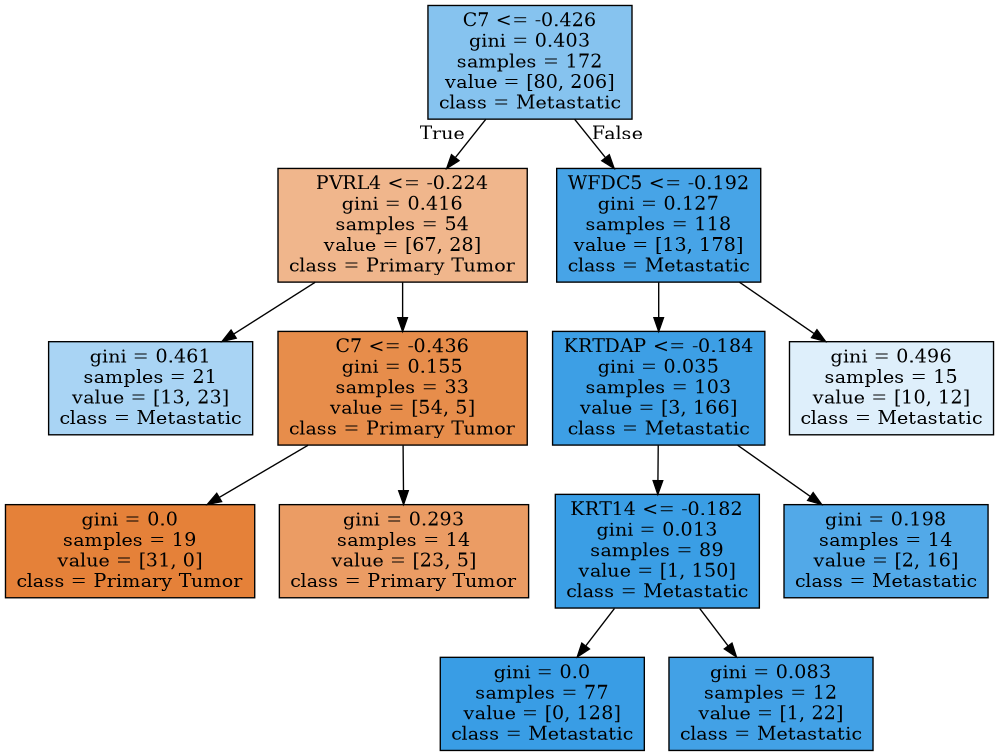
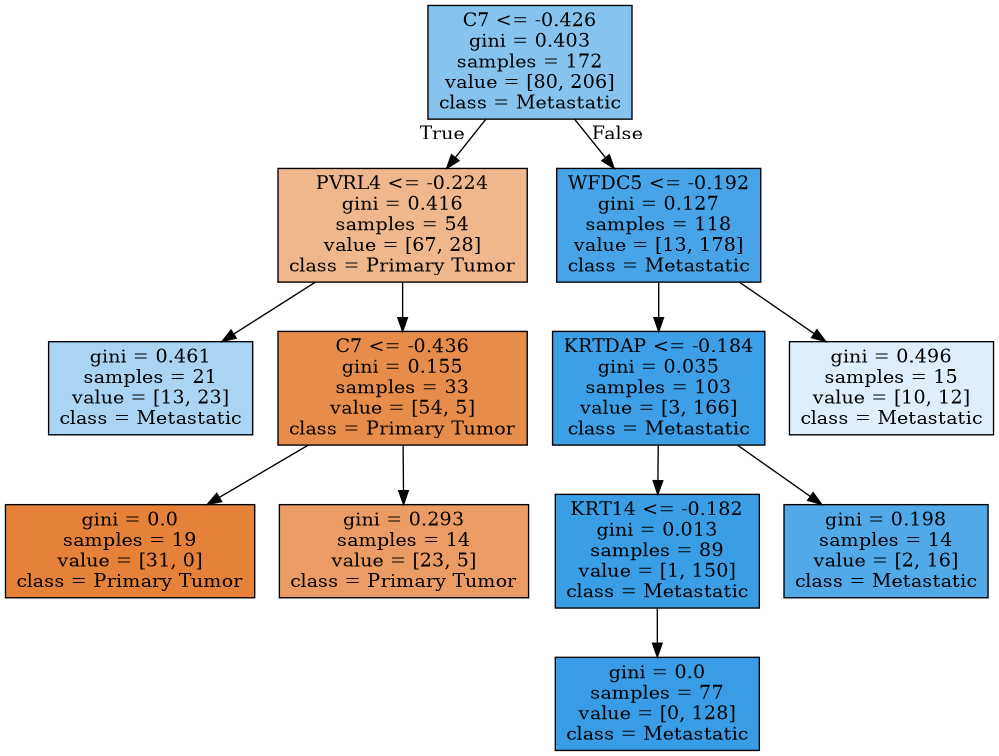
node "gini = 0.083 samples = 12 value = [1, 22] class = Metastatic": removed
